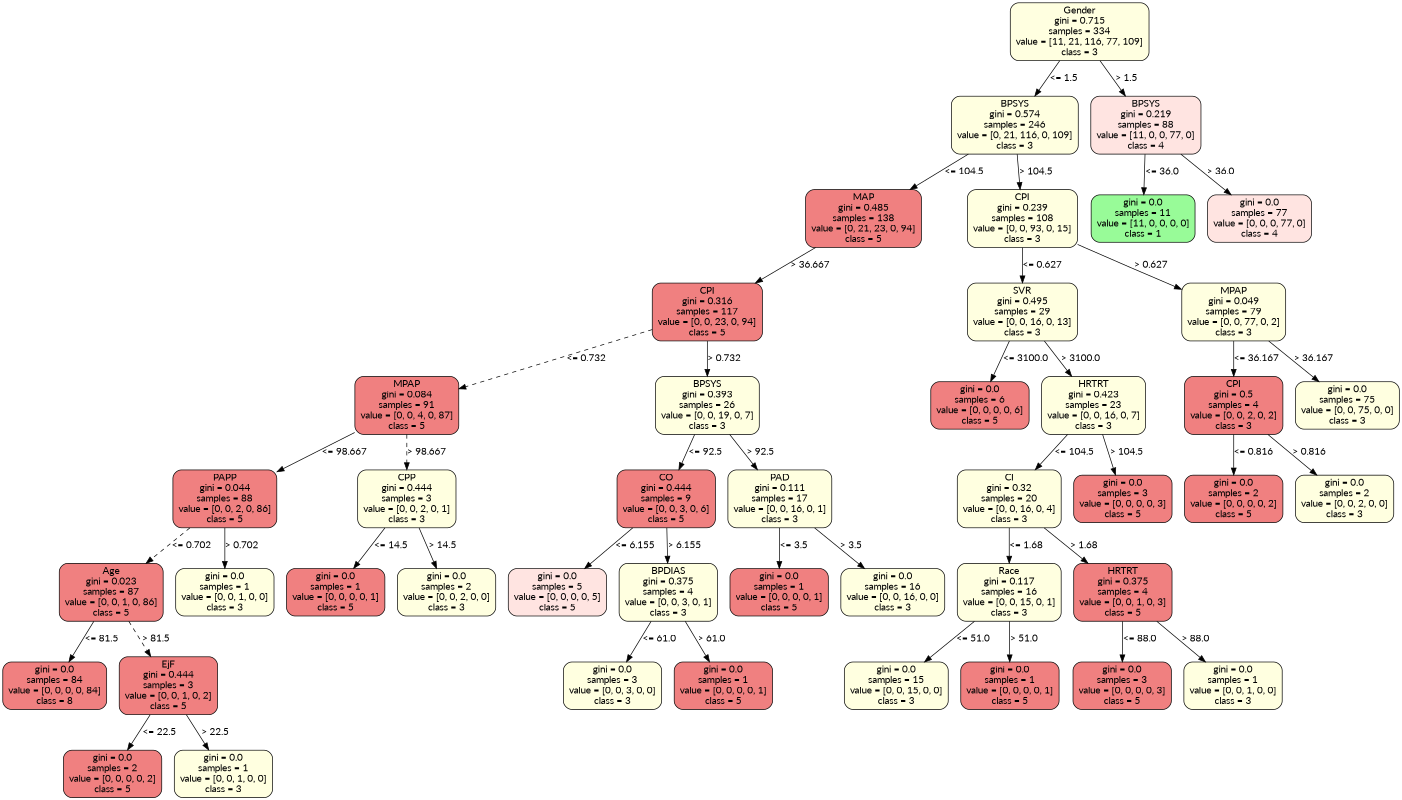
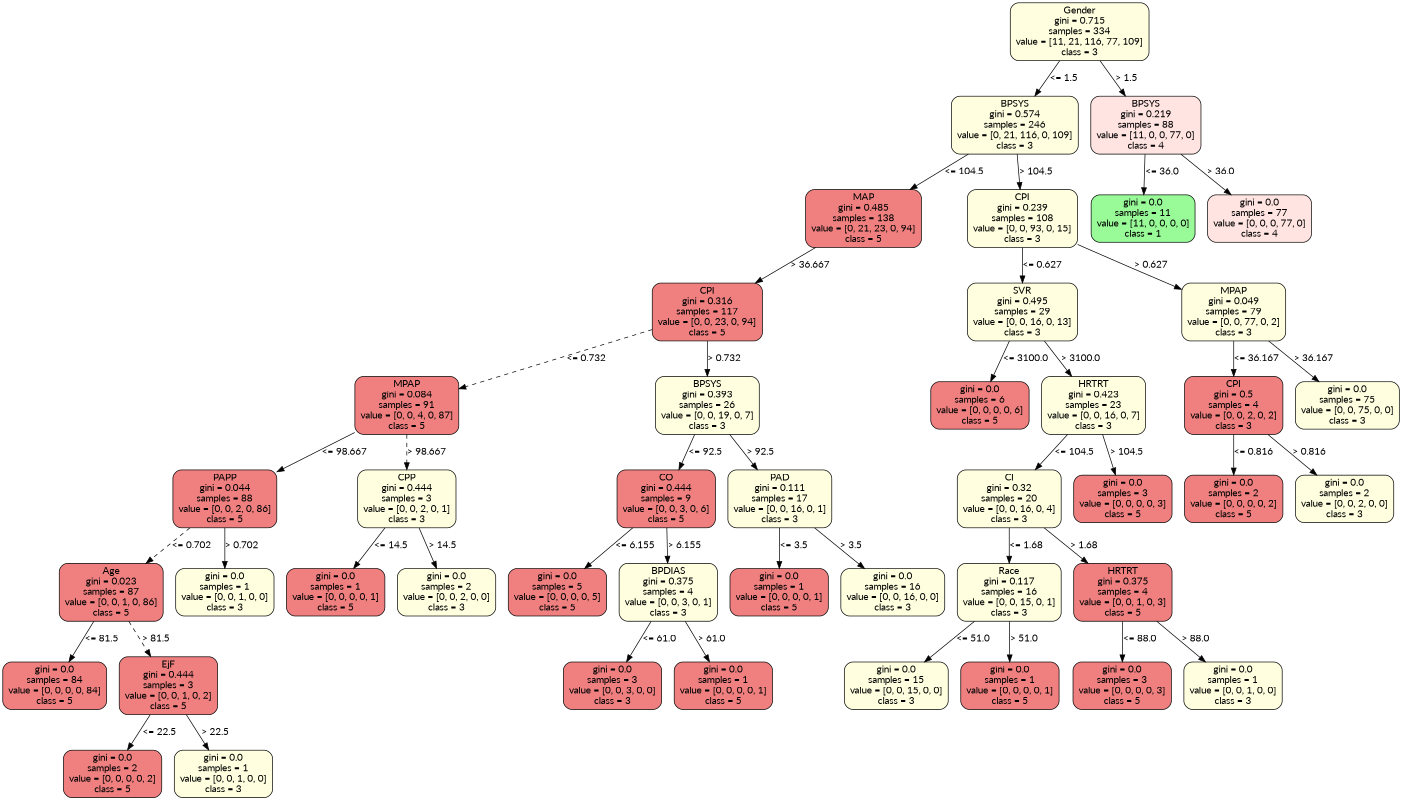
node "gini = 0.0 samples = 5 value = [0, 0, 0, 0, 5] class = 5": fillcolor mistyrose -> lightcoral
node "gini = 0.0 samples = 84 value = [0, 0, 0, 0, 84] class = 8": label "gini = 0.0 samples = 84 value = [0, 0, 0, 0, 84] class = 8" -> "gini = 0.0 samples = 84 value = [0, 0, 0, 0, 84] class = 5"
node "gini = 0.0 samples = 3 value = [0, 0, 3, 0, 0] class = 3": fillcolor lightyellow -> lightcoral
